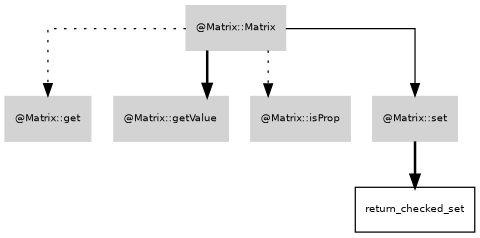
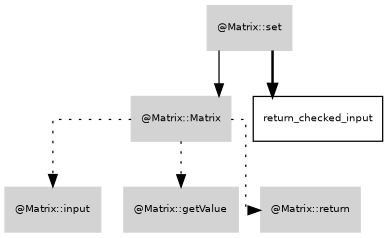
edge "@Matrix::Matrix" -> "@Matrix::set": reversed
edge "@Matrix::Matrix" -> "@Matrix::getValue": style bold -> dotted
node "@Matrix::get": label "@Matrix::get" -> "@Matrix::input"
node "@Matrix::isProp": label "@Matrix::isProp" -> "@Matrix::return"
node "return_checked_set": label "return_checked_set" -> "return_checked_input"
